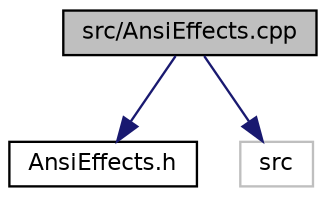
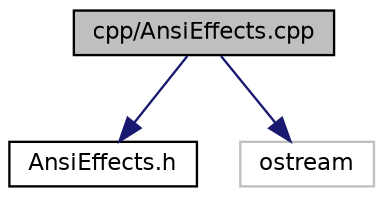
node "src/AnsiEffects.cpp": label "src/AnsiEffects.cpp" -> "cpp/AnsiEffects.cpp"
node "src": label "src" -> "ostream"
